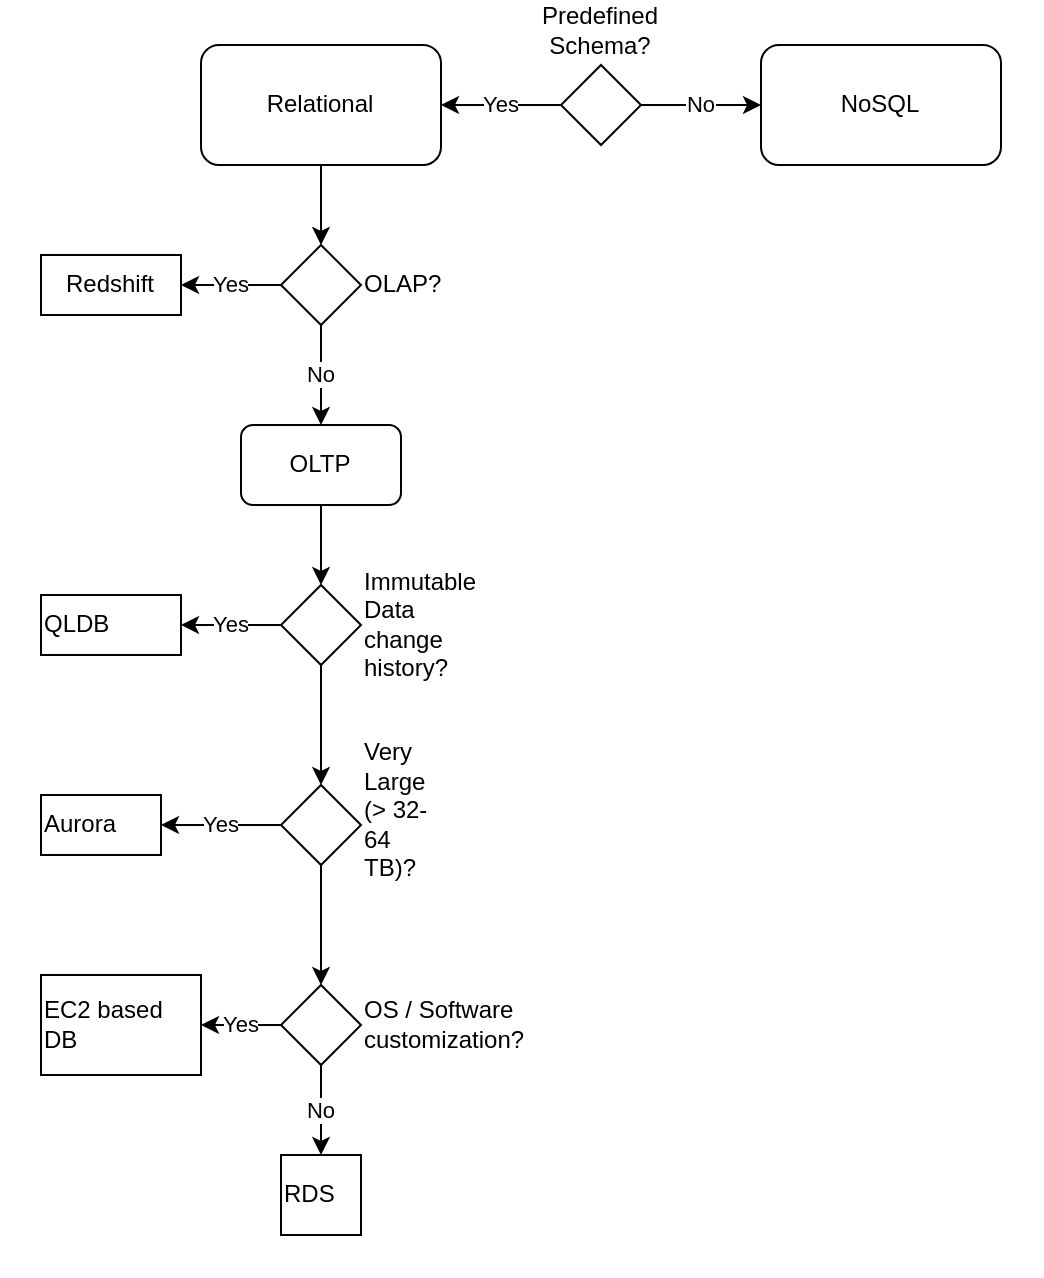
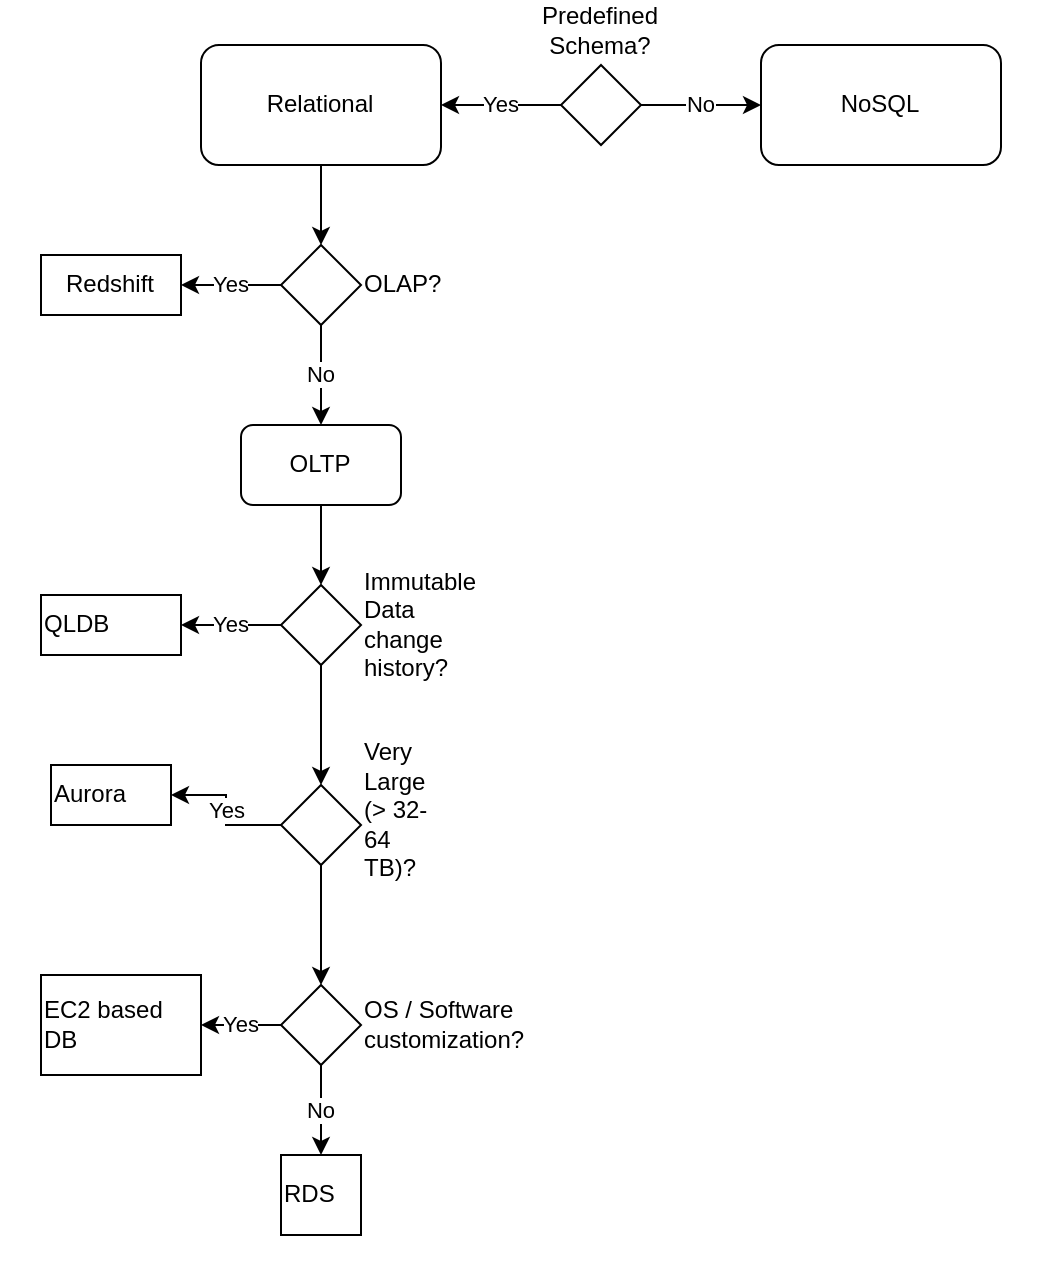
node "Aurora": moved (101, 825) -> (111, 795)
